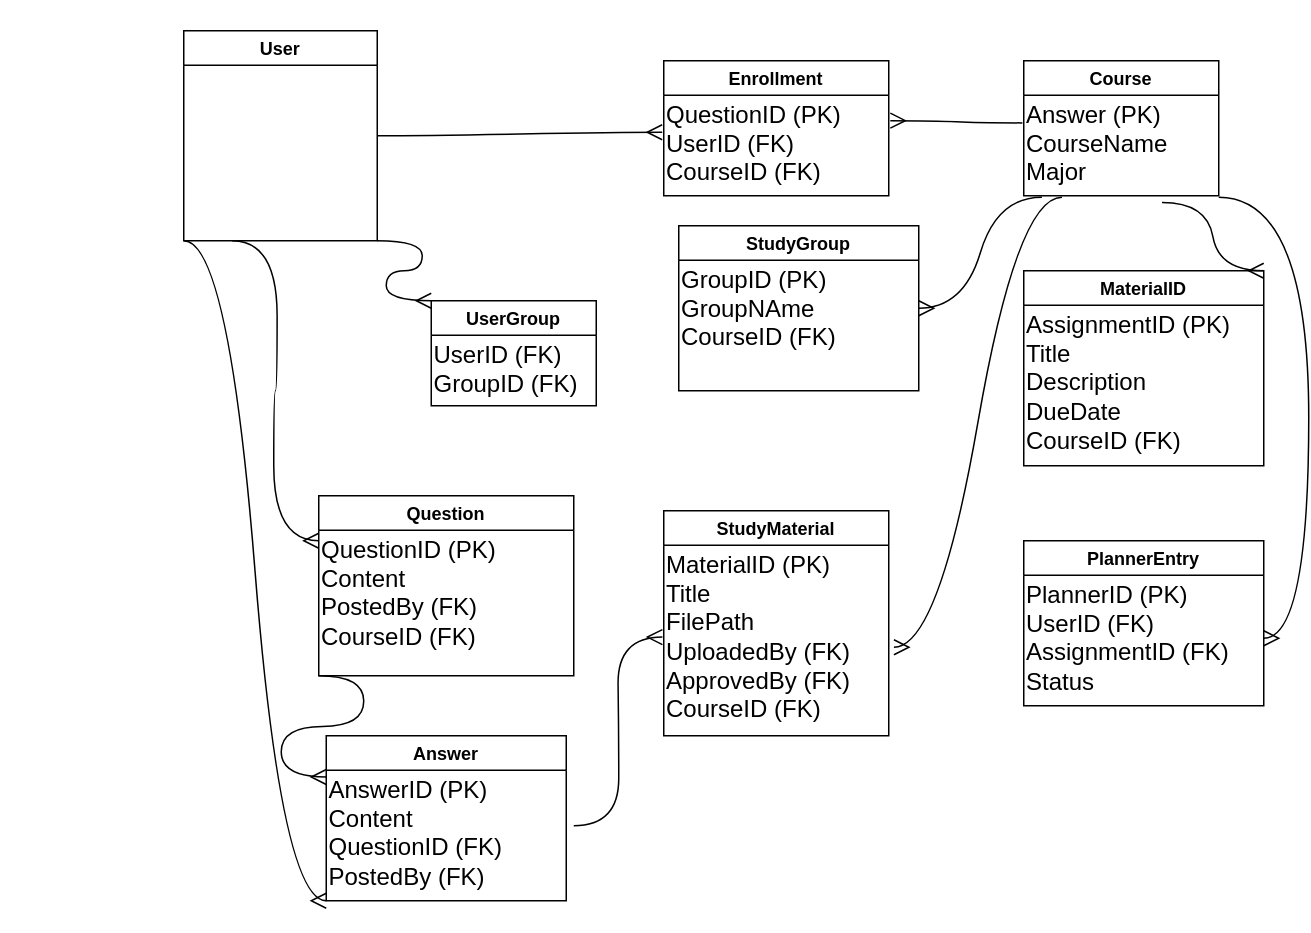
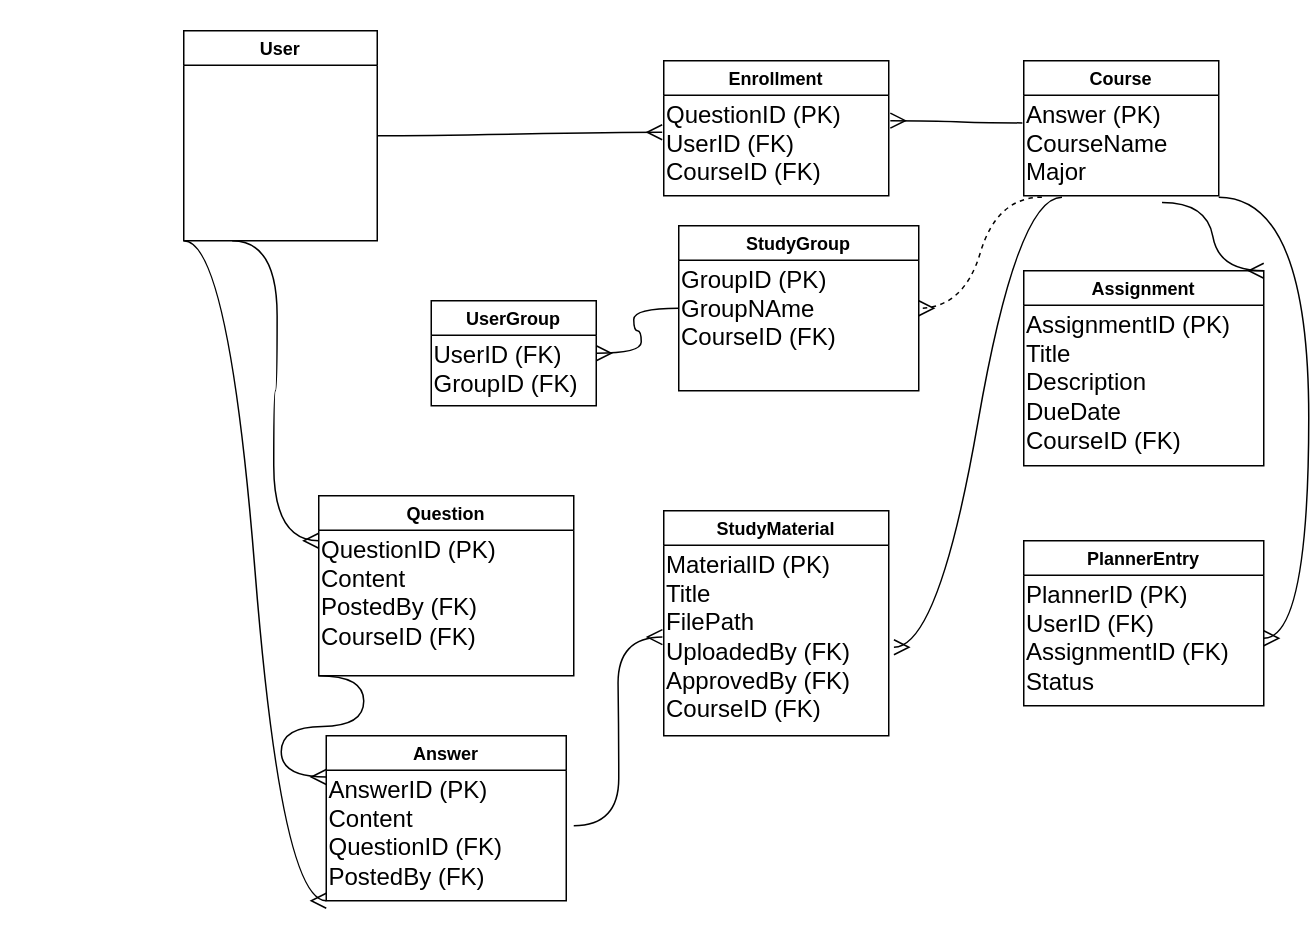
edge "Answer (PK) CourseName Major" -> "StudyGroup": style solid -> dashed
edge "User" -> "UserGroup": removed
node "MaterialID": label "MaterialID" -> "Assignment"
edge "GroupID (PK) GroupNAme CourseID (FK)" -> "UserGroup": added
